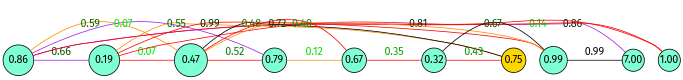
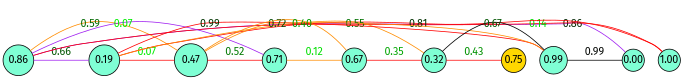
edge "0.47" -- "0.67": color red -> darkorange
edge "0.19" -- "0.75": now "0.19" -- "0.32"
edge "0.47" -- "0.75": removed, label "0.48"
node "0.79": label "0.79" -> "0.71"
node "7.00": label "7.00" -> "0.00"
